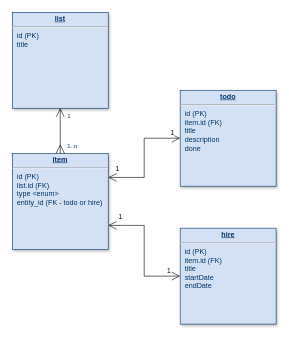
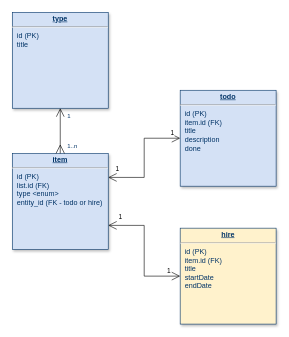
node "list id (PK) title": label "list id (PK) title" -> "type id (PK) title"
node "hire id (PK) item.id (FK) title startDate endDate": fillcolor #d4e1f5 -> #fff2cc
